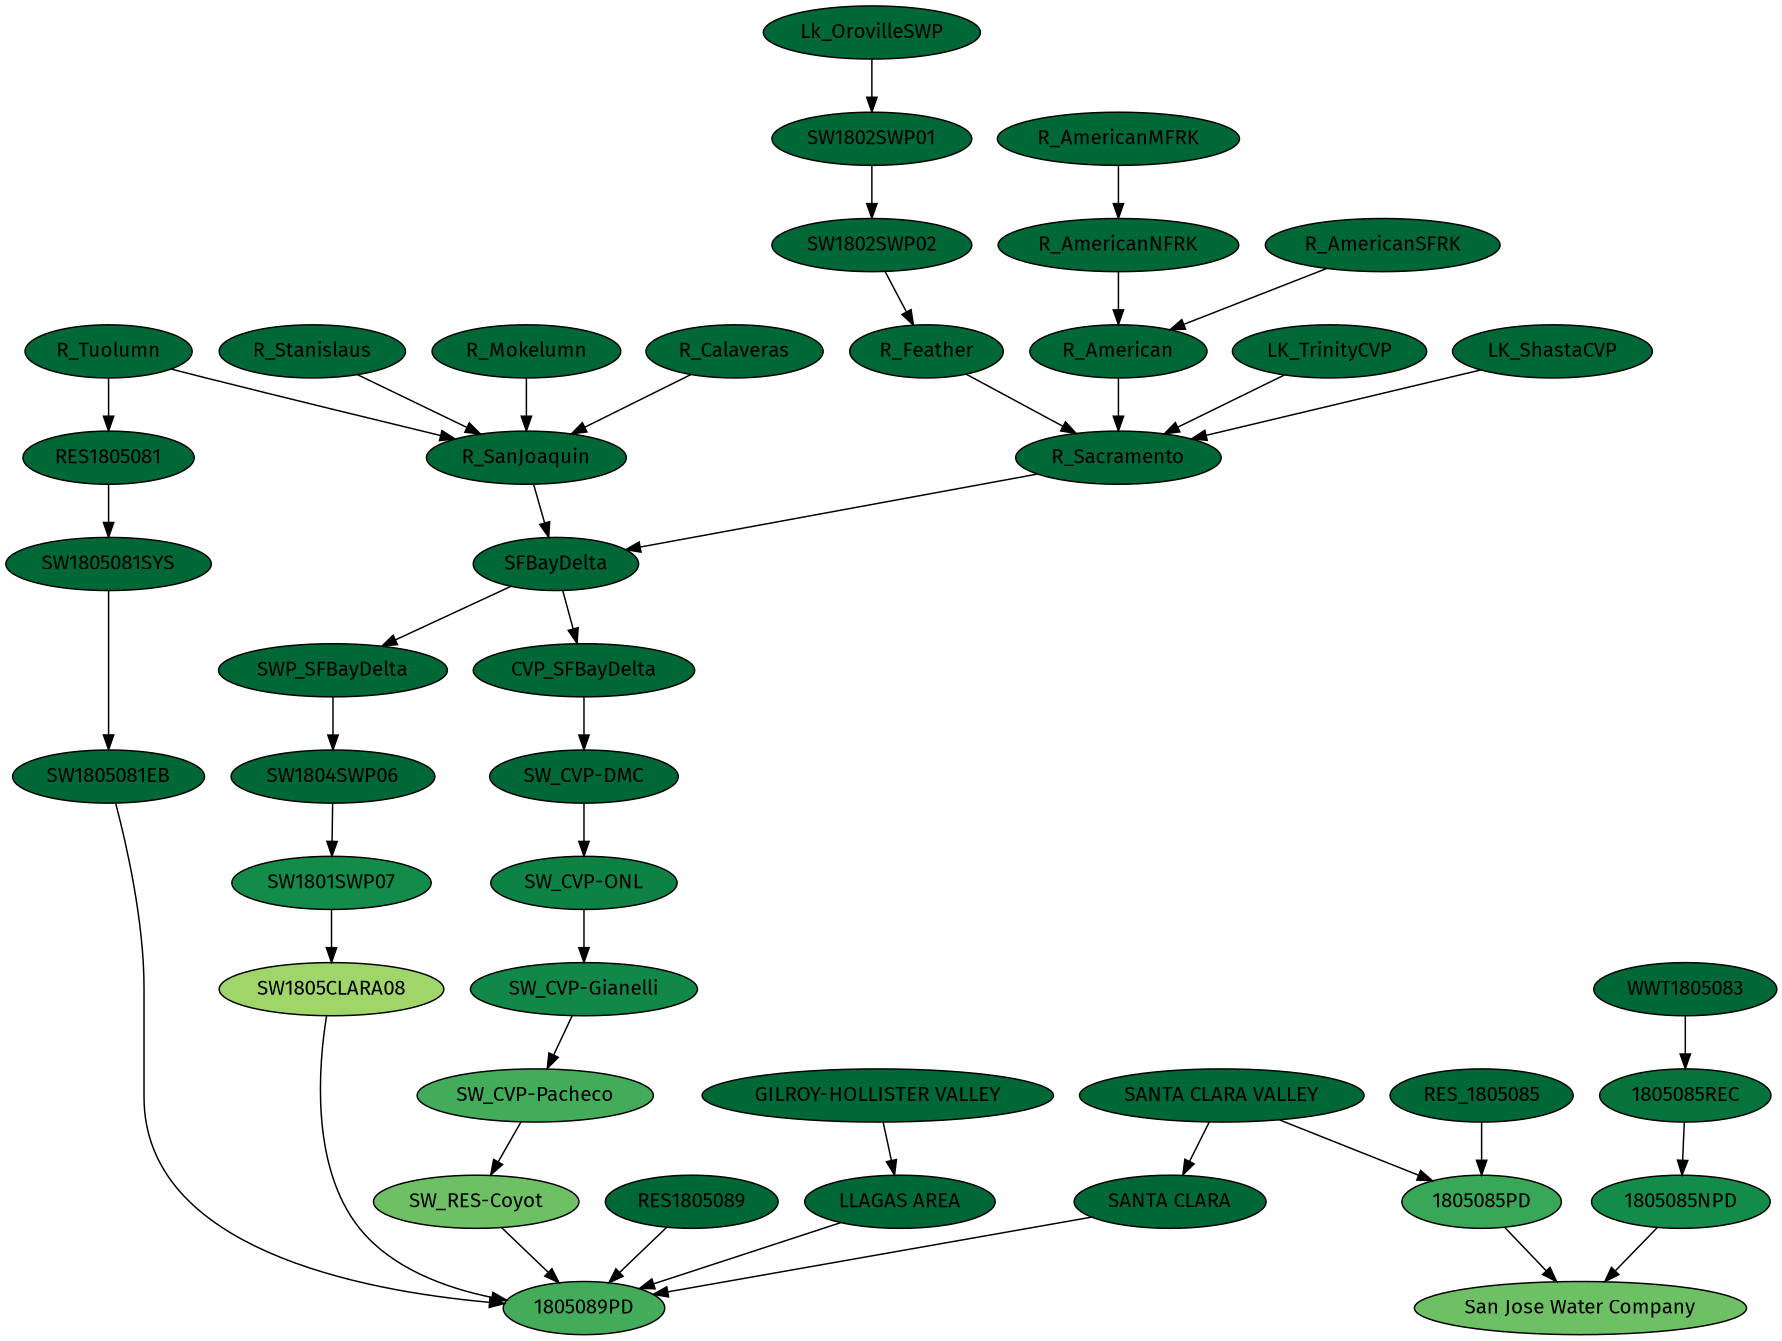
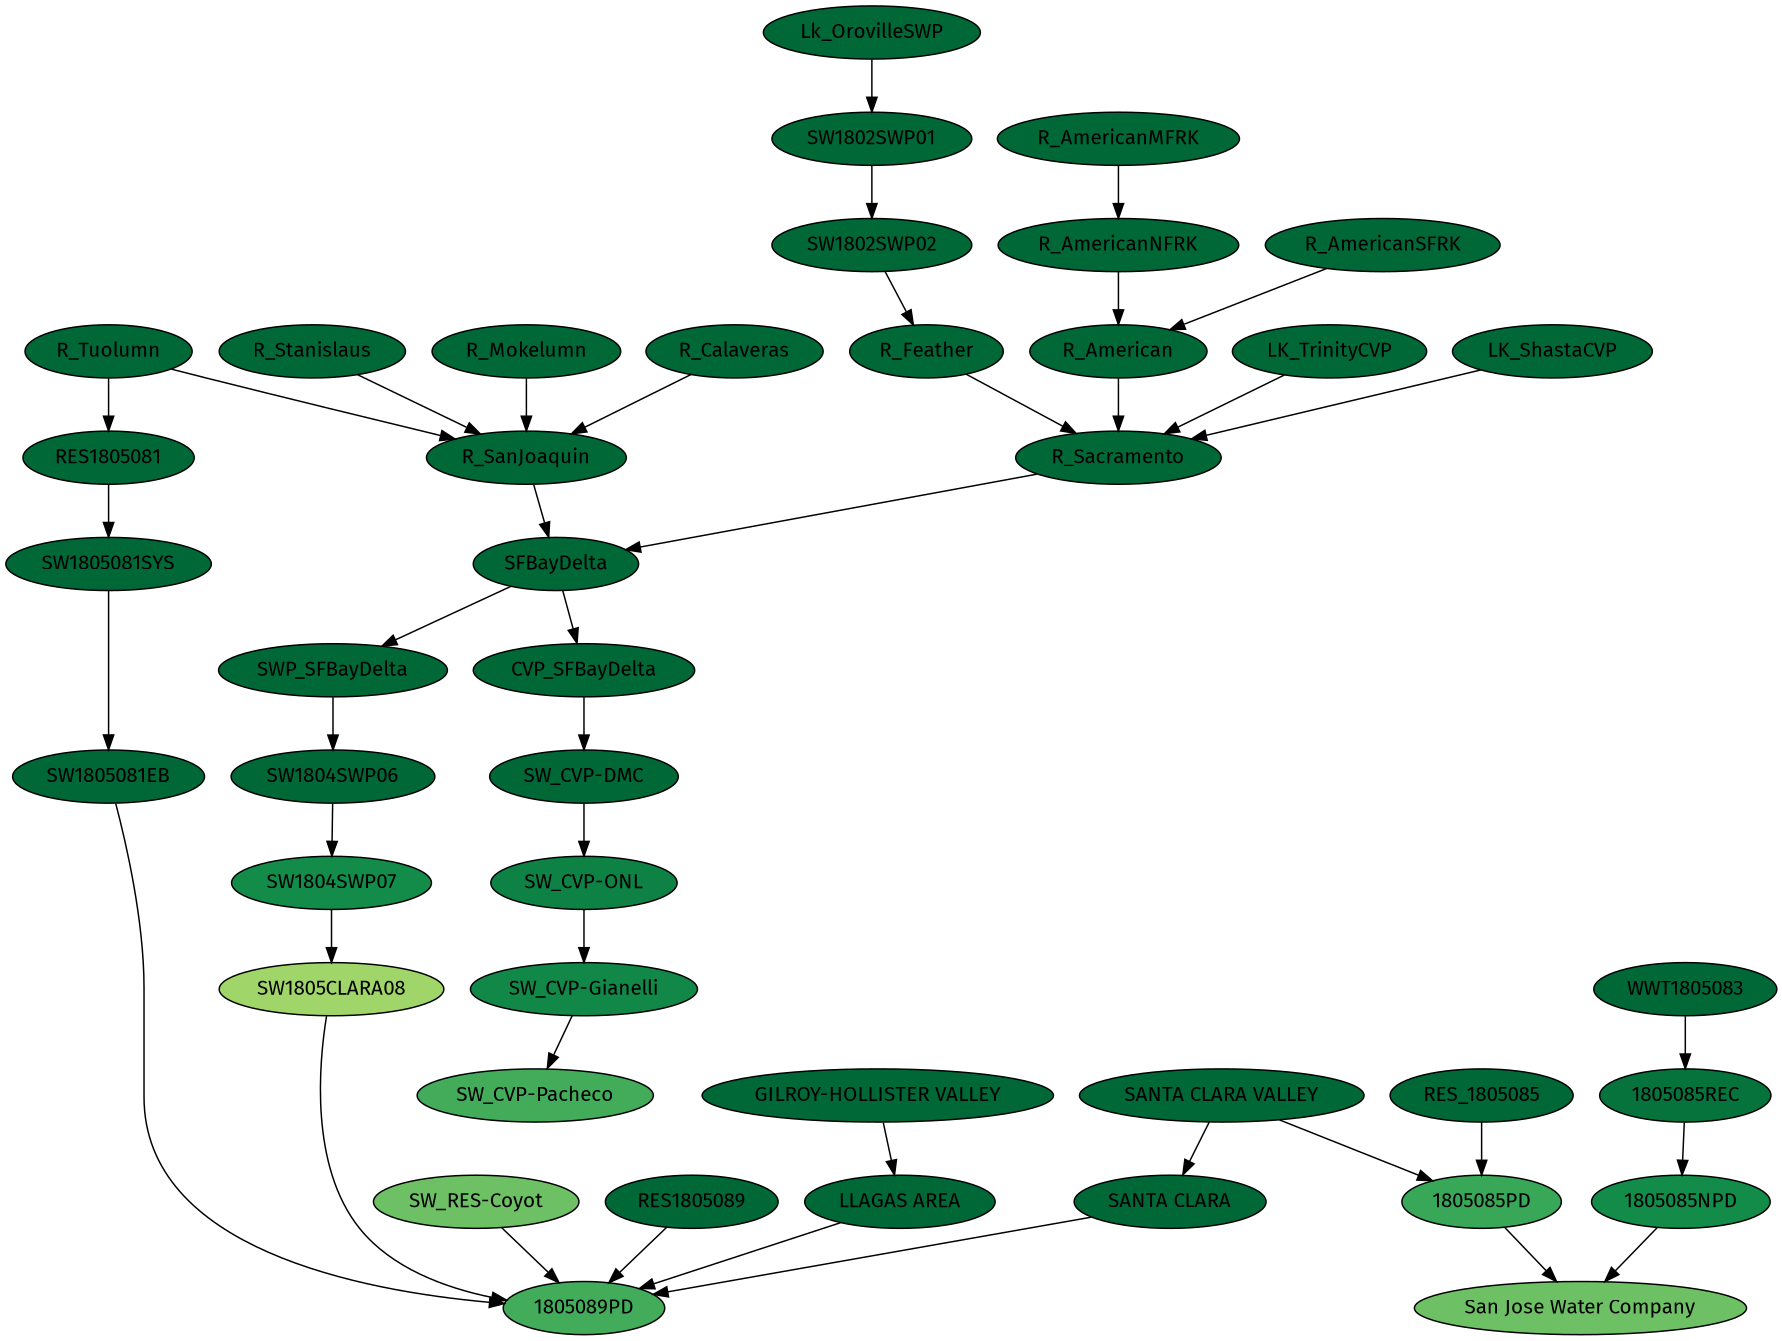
node "SW1801SWP07": label "SW1801SWP07" -> "SW1804SWP07"
edge "SW_CVP-Pacheco" -> "SW_RES-Coyot": removed
